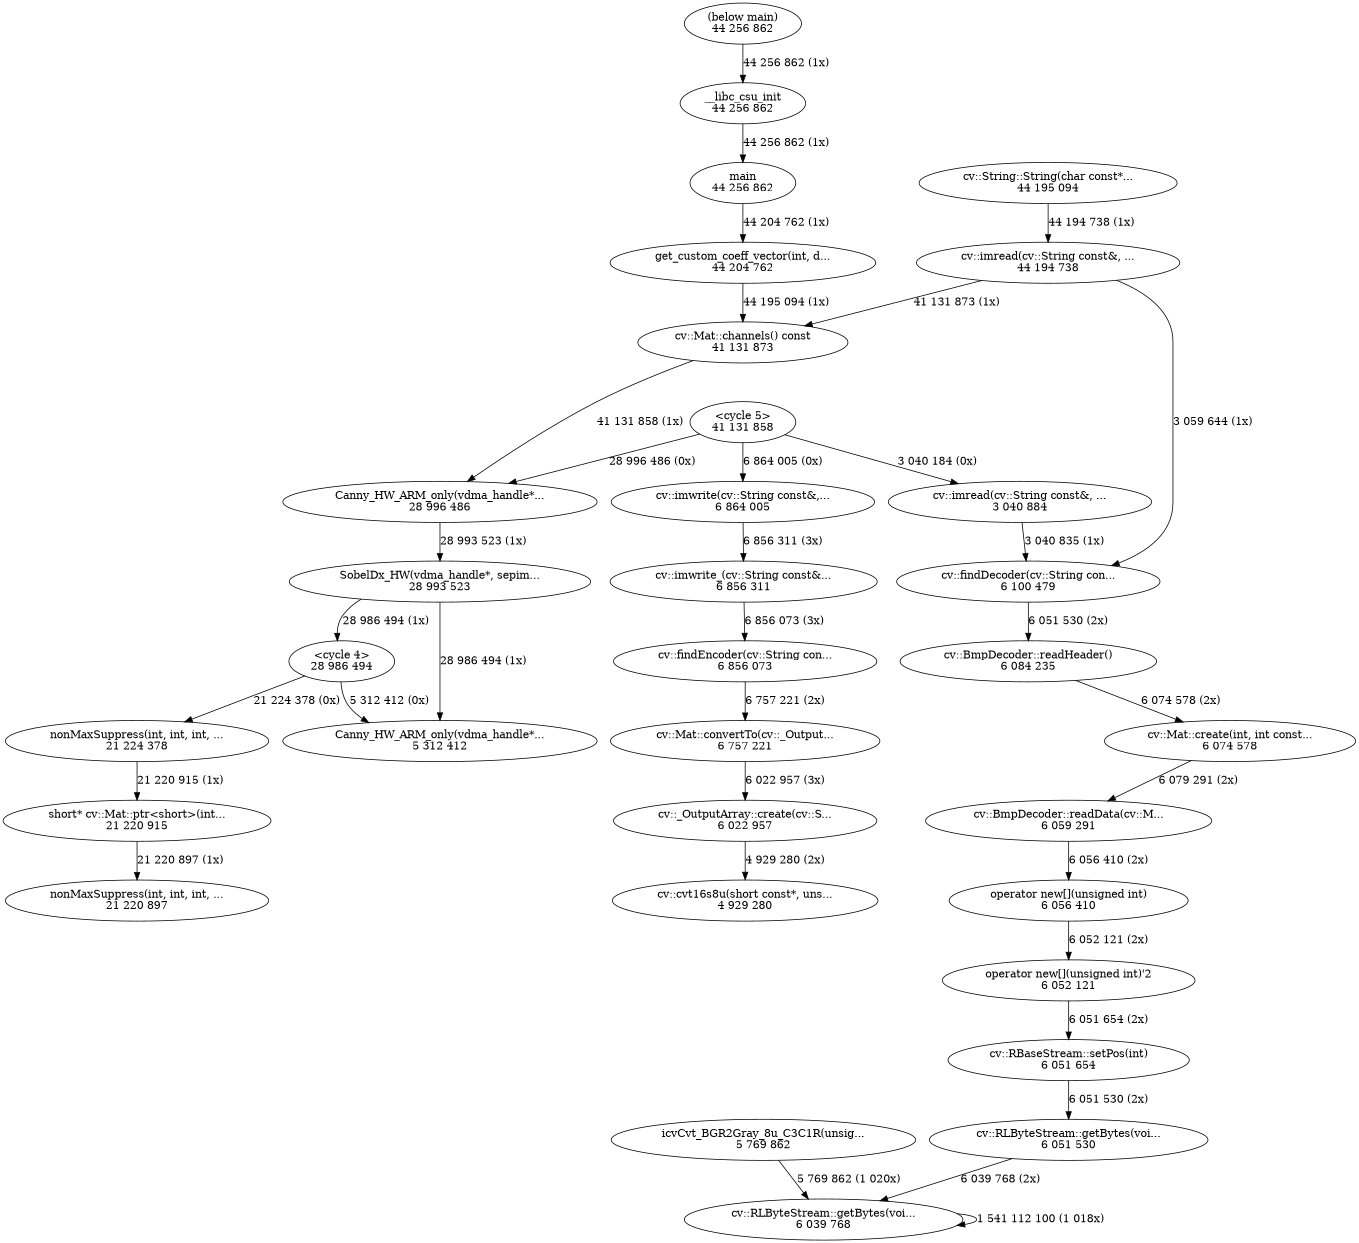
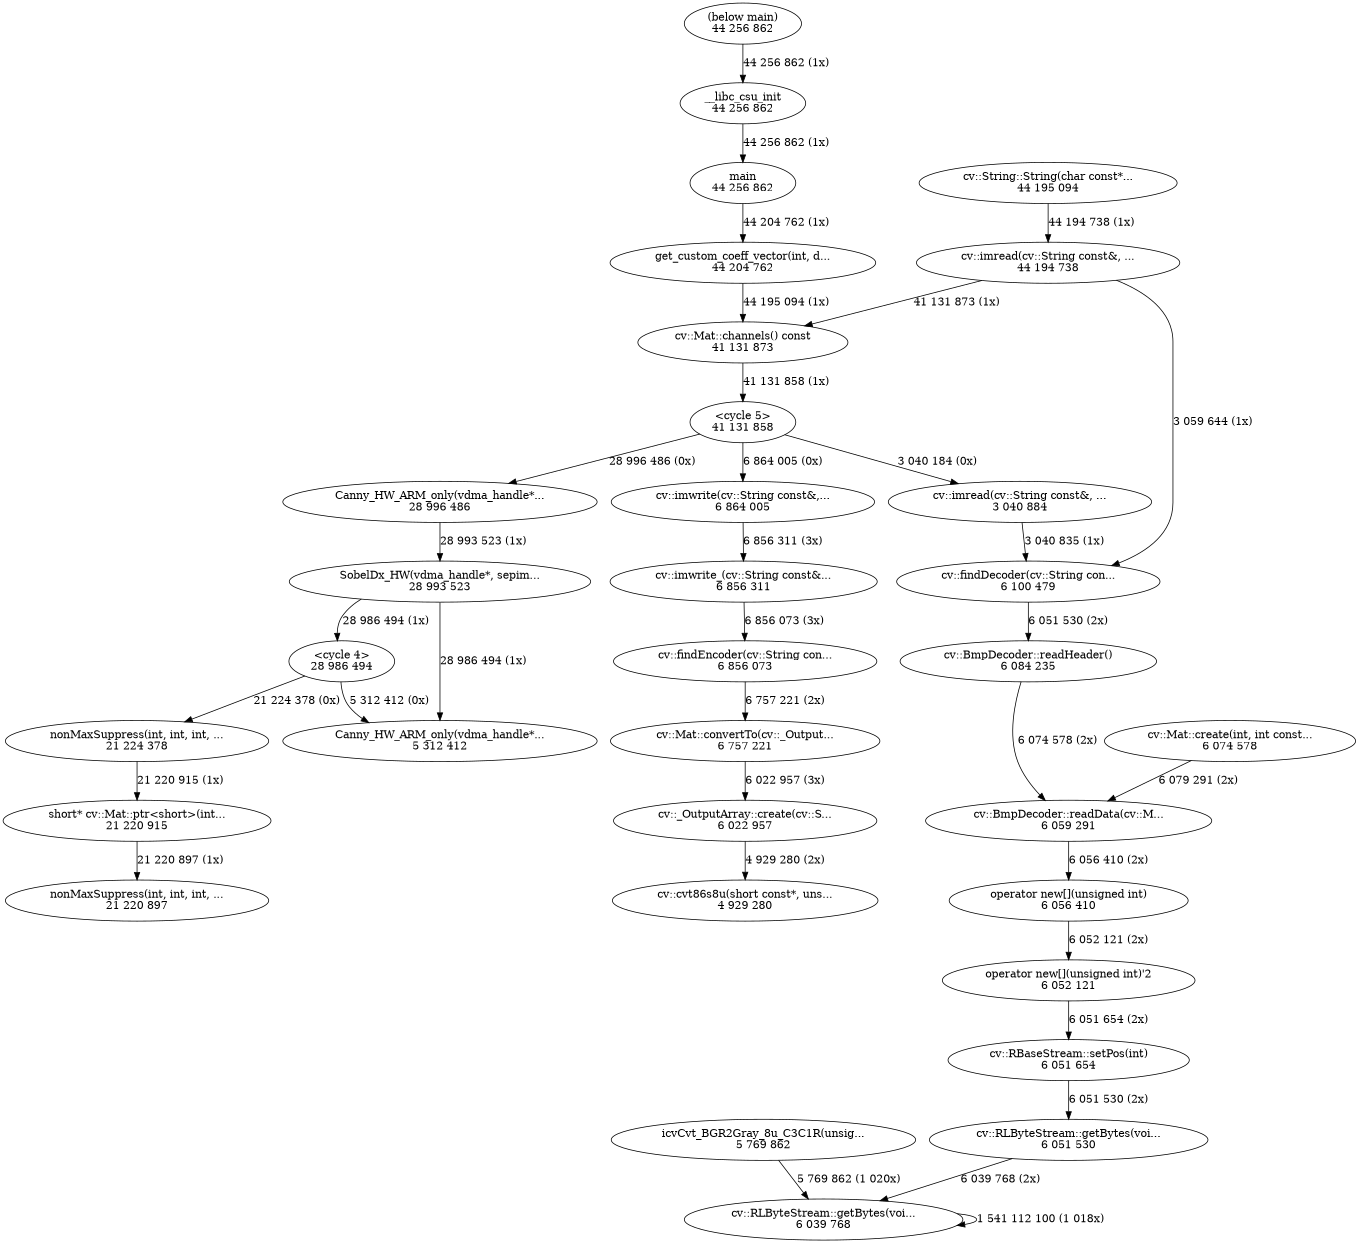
edge "cv::Mat::channels() const 41 131 873" -> "Canny_HW_ARM_only(vdma_handle*... 28 996 486": now "cv::Mat::channels() const 41 131 873" -> "<cycle 5> 41 131 858"
edge "cv::BmpDecoder::readHeader() 6 084 235" -> "cv::Mat::create(int, int const... 6 074 578": now "cv::BmpDecoder::readHeader() 6 084 235" -> "cv::BmpDecoder::readData(cv::M... 6 059 291"
node "cv::cvt16s8u(short const*, uns... 4 929 280": label "cv::cvt16s8u(short const*, uns... 4 929 280" -> "cv::cvt86s8u(short const*, uns... 4 929 280"
